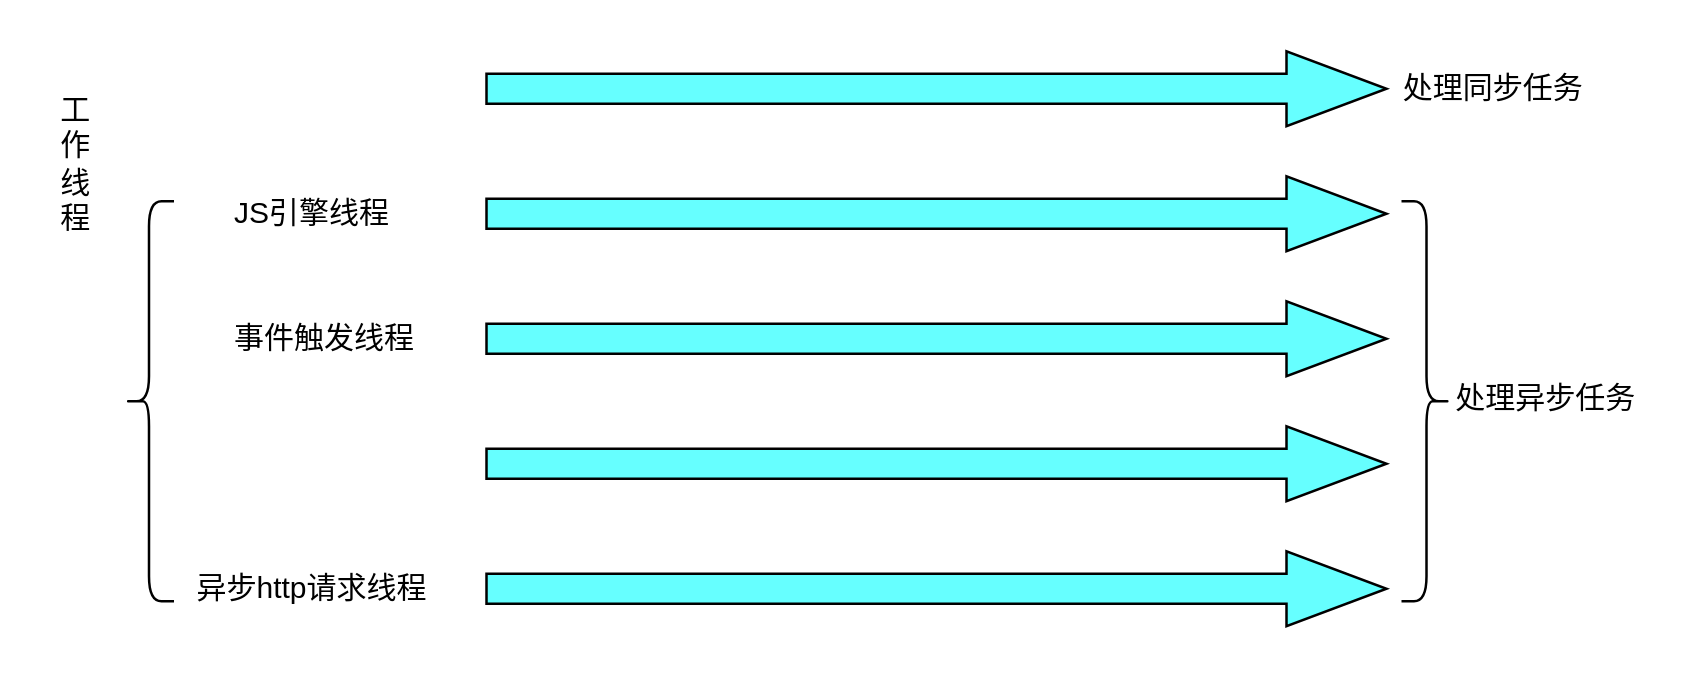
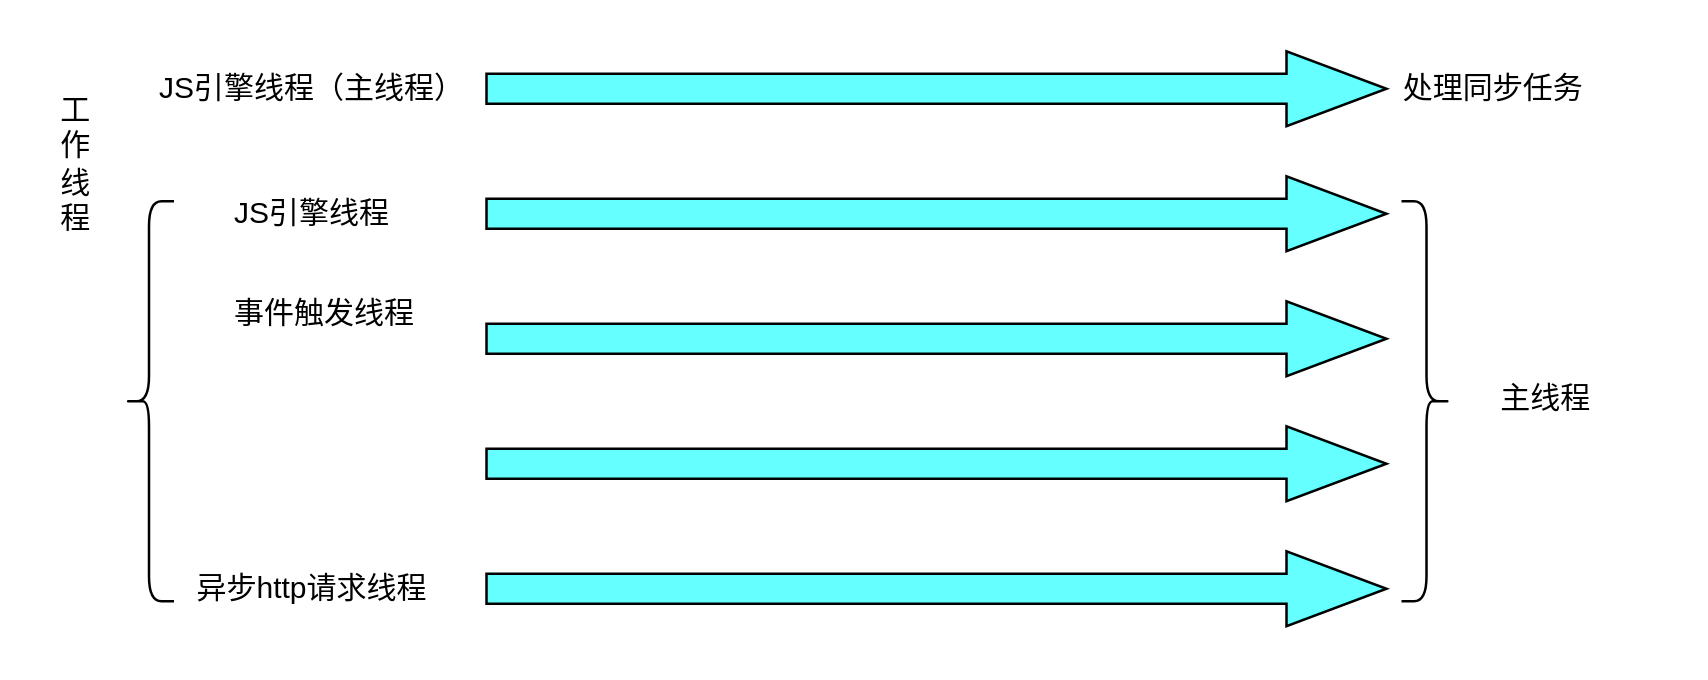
node "JS引擎线程（主线程）": added
node "事件触发线程": moved (324, 339) -> (324, 314)
node "处理异步任务": label "处理异步任务" -> "主线程"
